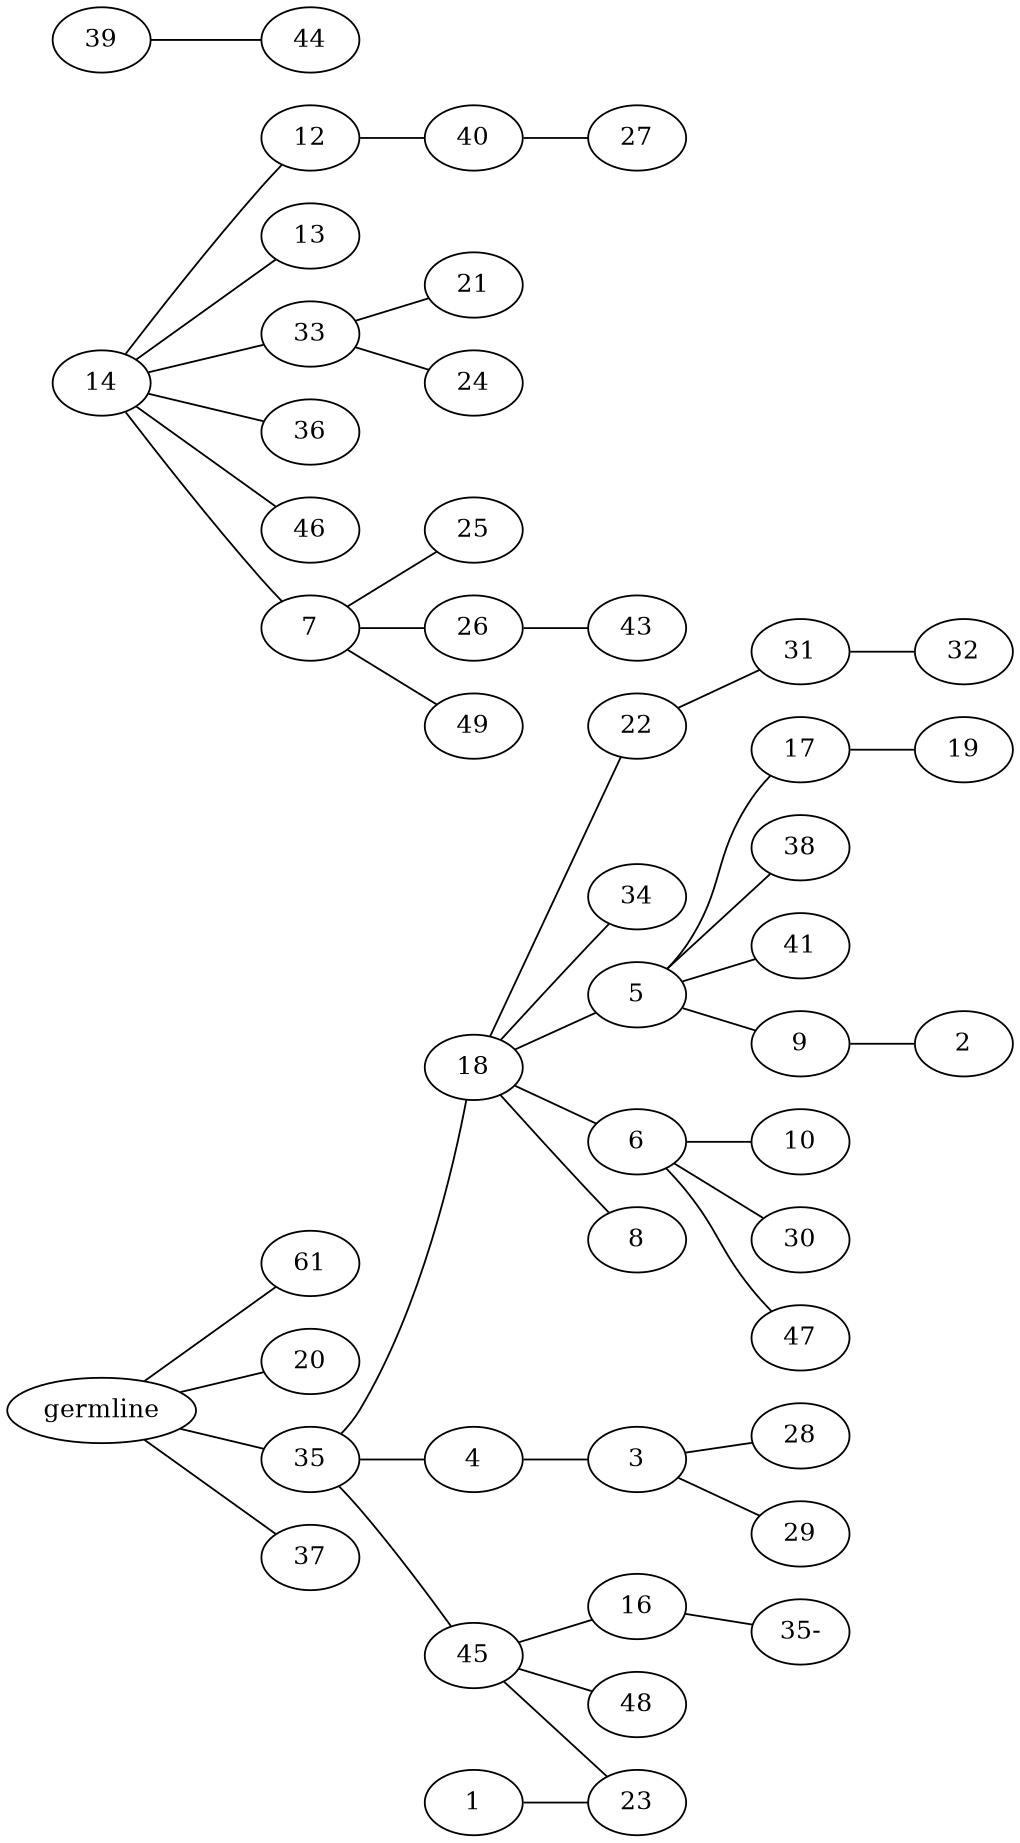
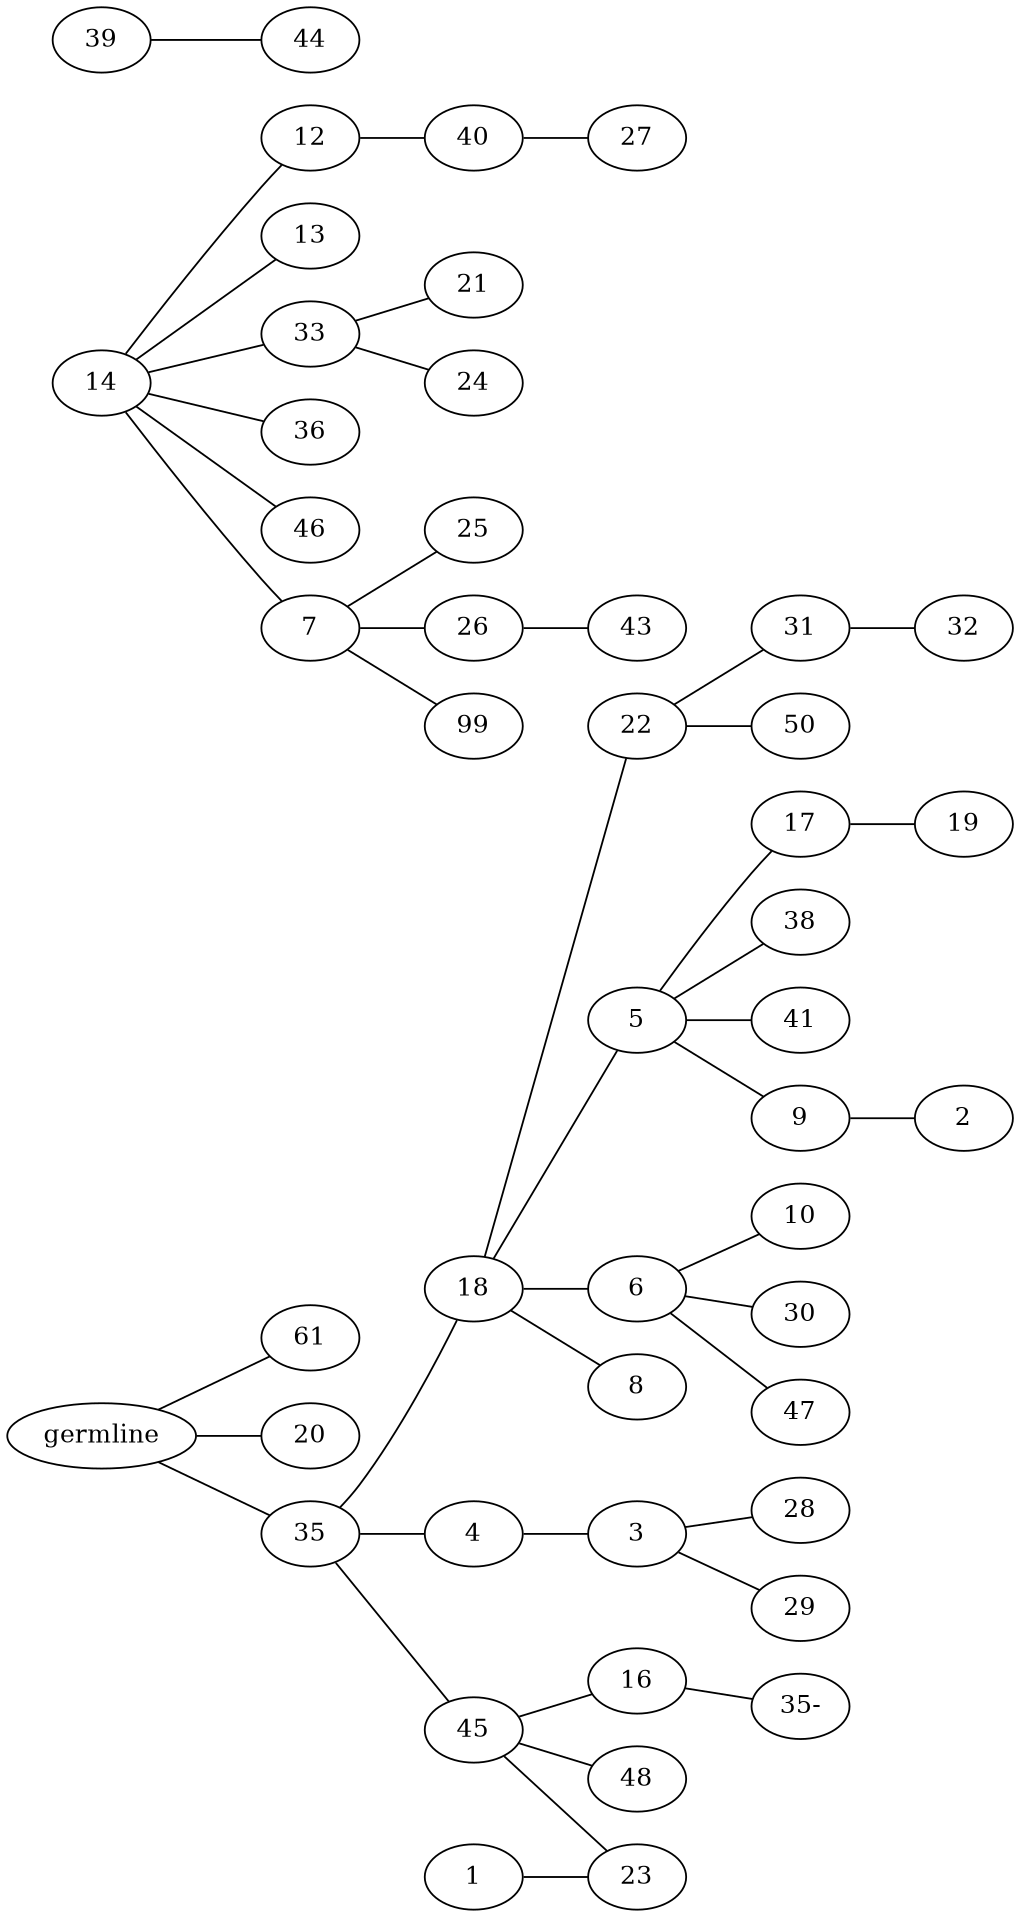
node "49": label "49" -> "99"
node "50": added
node "34": removed
node "37": removed
